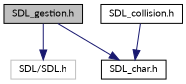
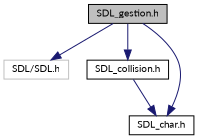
edge "SDL_gestion.h" -> "SDL_collision.h": added
